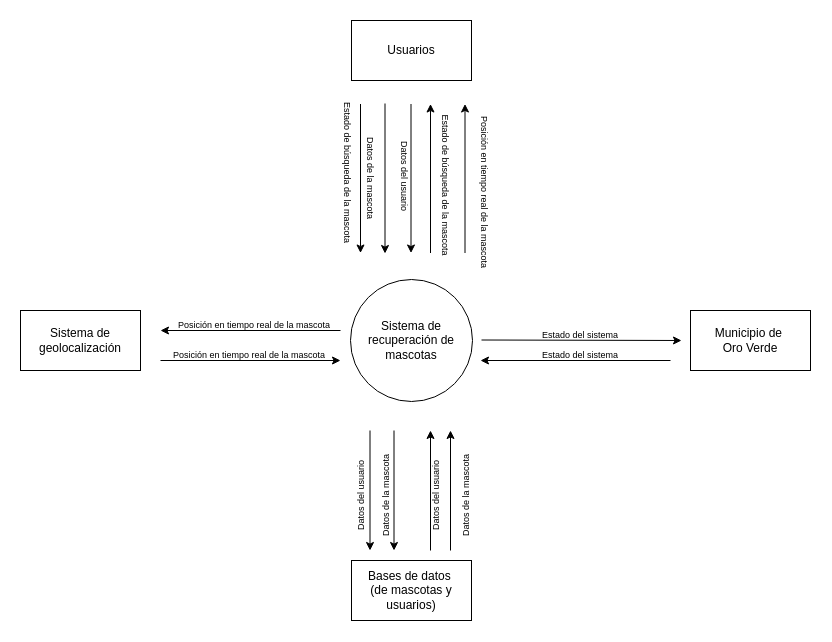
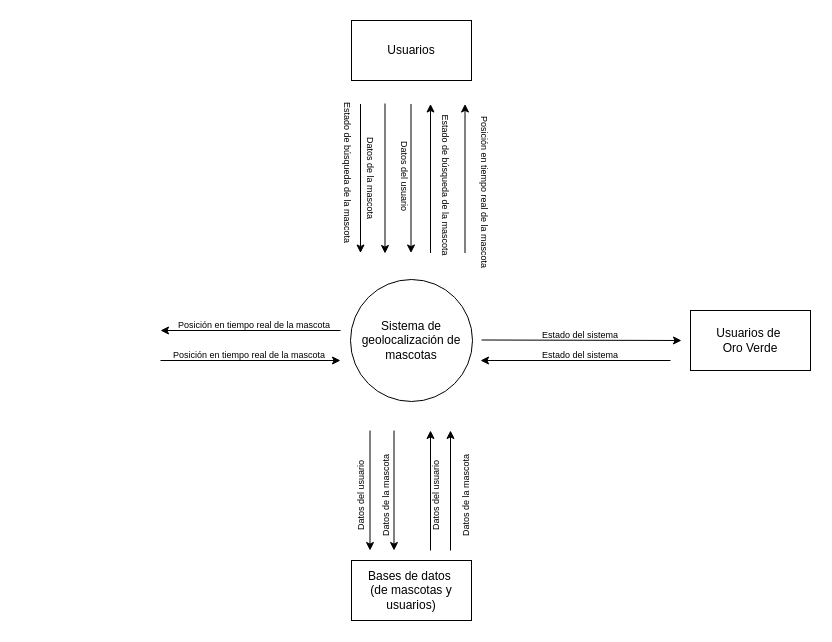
node "Sistema de geolocalización": removed
node "Sistema de recuperación de mascotas": label "Sistema de recuperación de mascotas" -> "Sistema de geolocalización de mascotas"
node "Municipio de Oro Verde": label "Municipio de Oro Verde" -> "Usuarios de Oro Verde"
